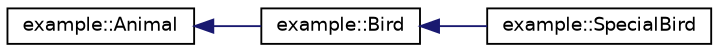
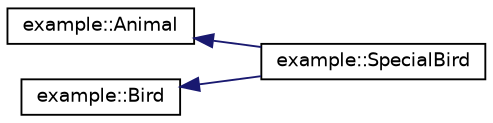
edge "example::Bird" -> "example::Animal": now "example::SpecialBird" -> "example::Animal"
